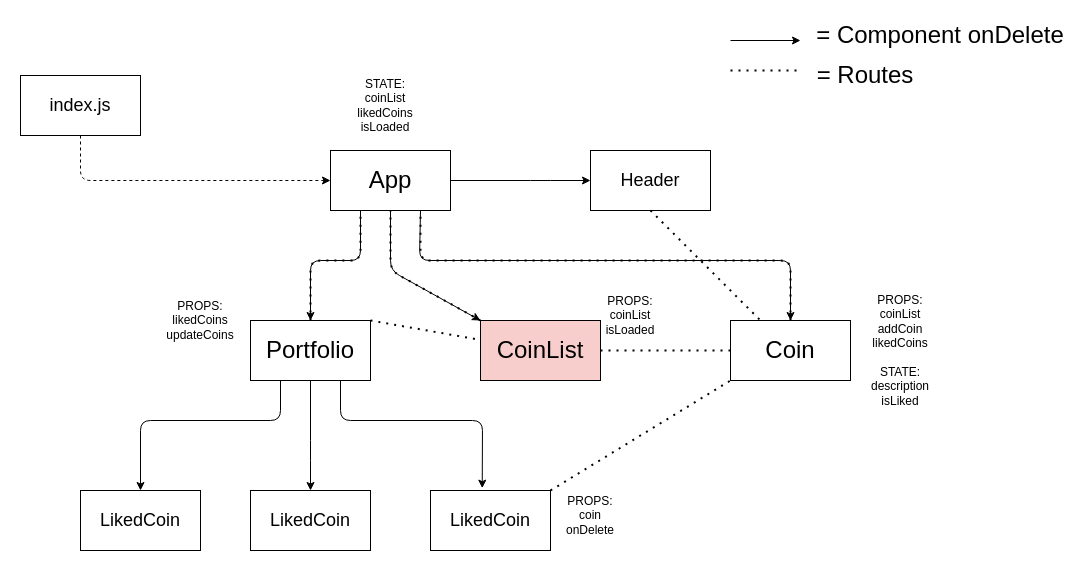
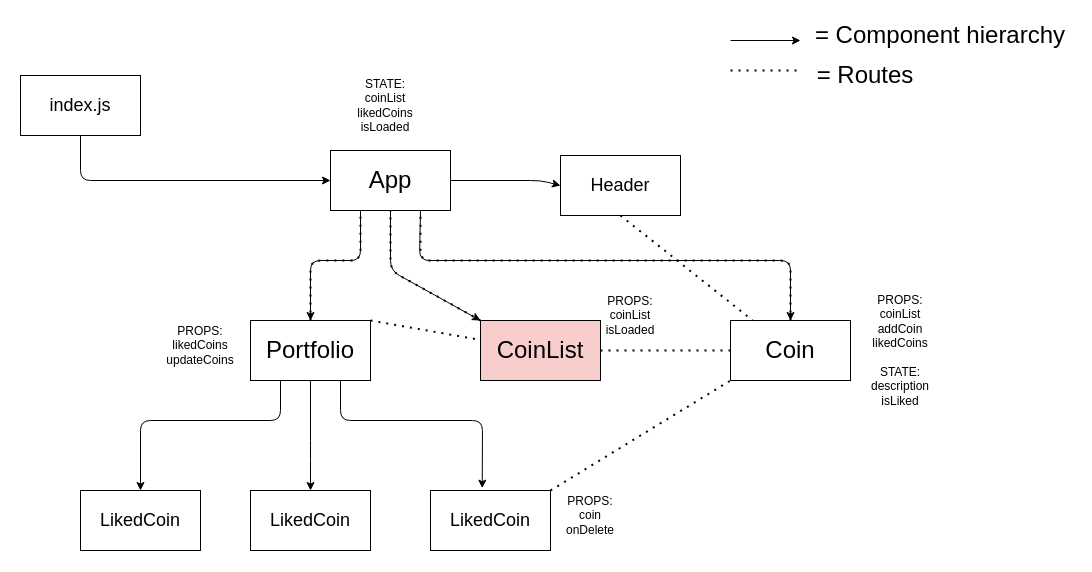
node "= Component onDelete": label "= Component onDelete" -> "= Component hierarchy"
edge "index.js" -> "App": style dashed -> solid
node "Header": moved (651, 181) -> (621, 186)
node "PROPS: likedCoins updateCoins": moved (201, 321) -> (201, 346)
